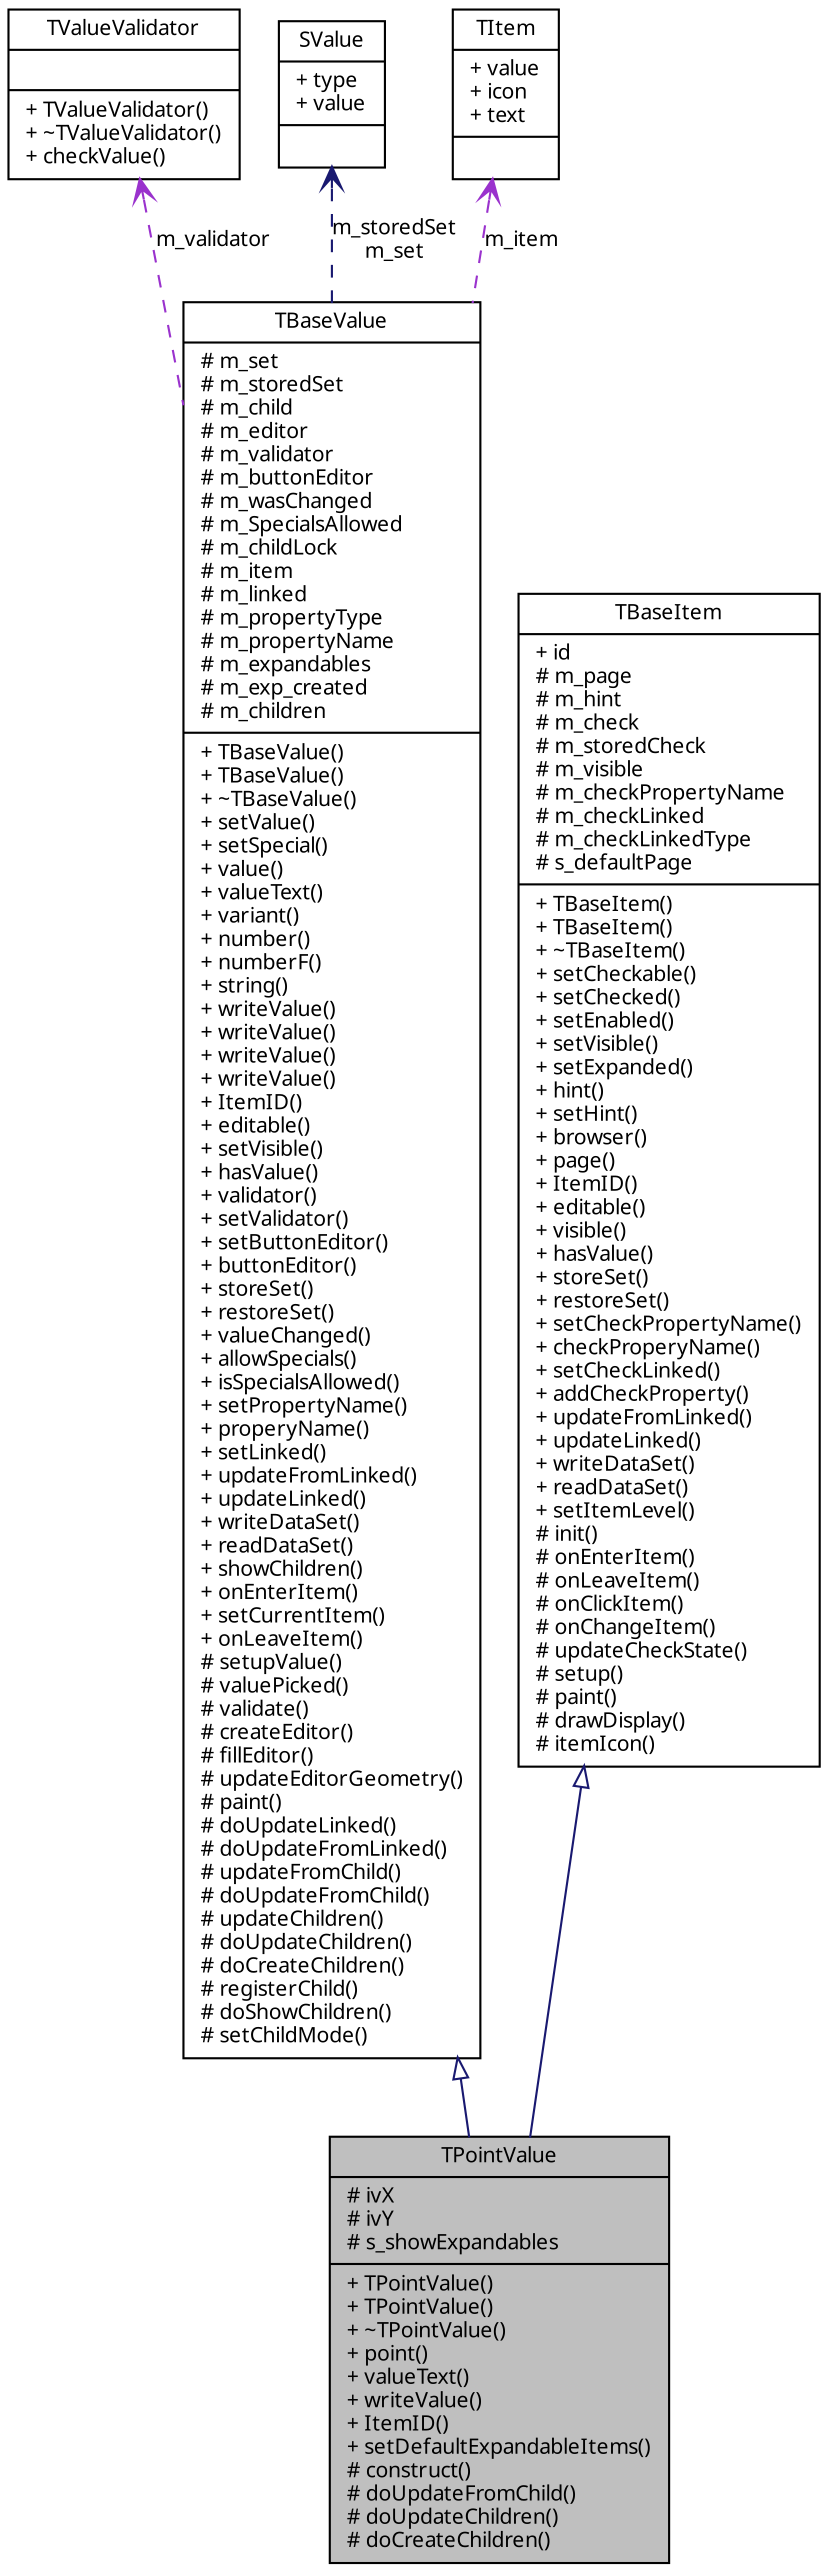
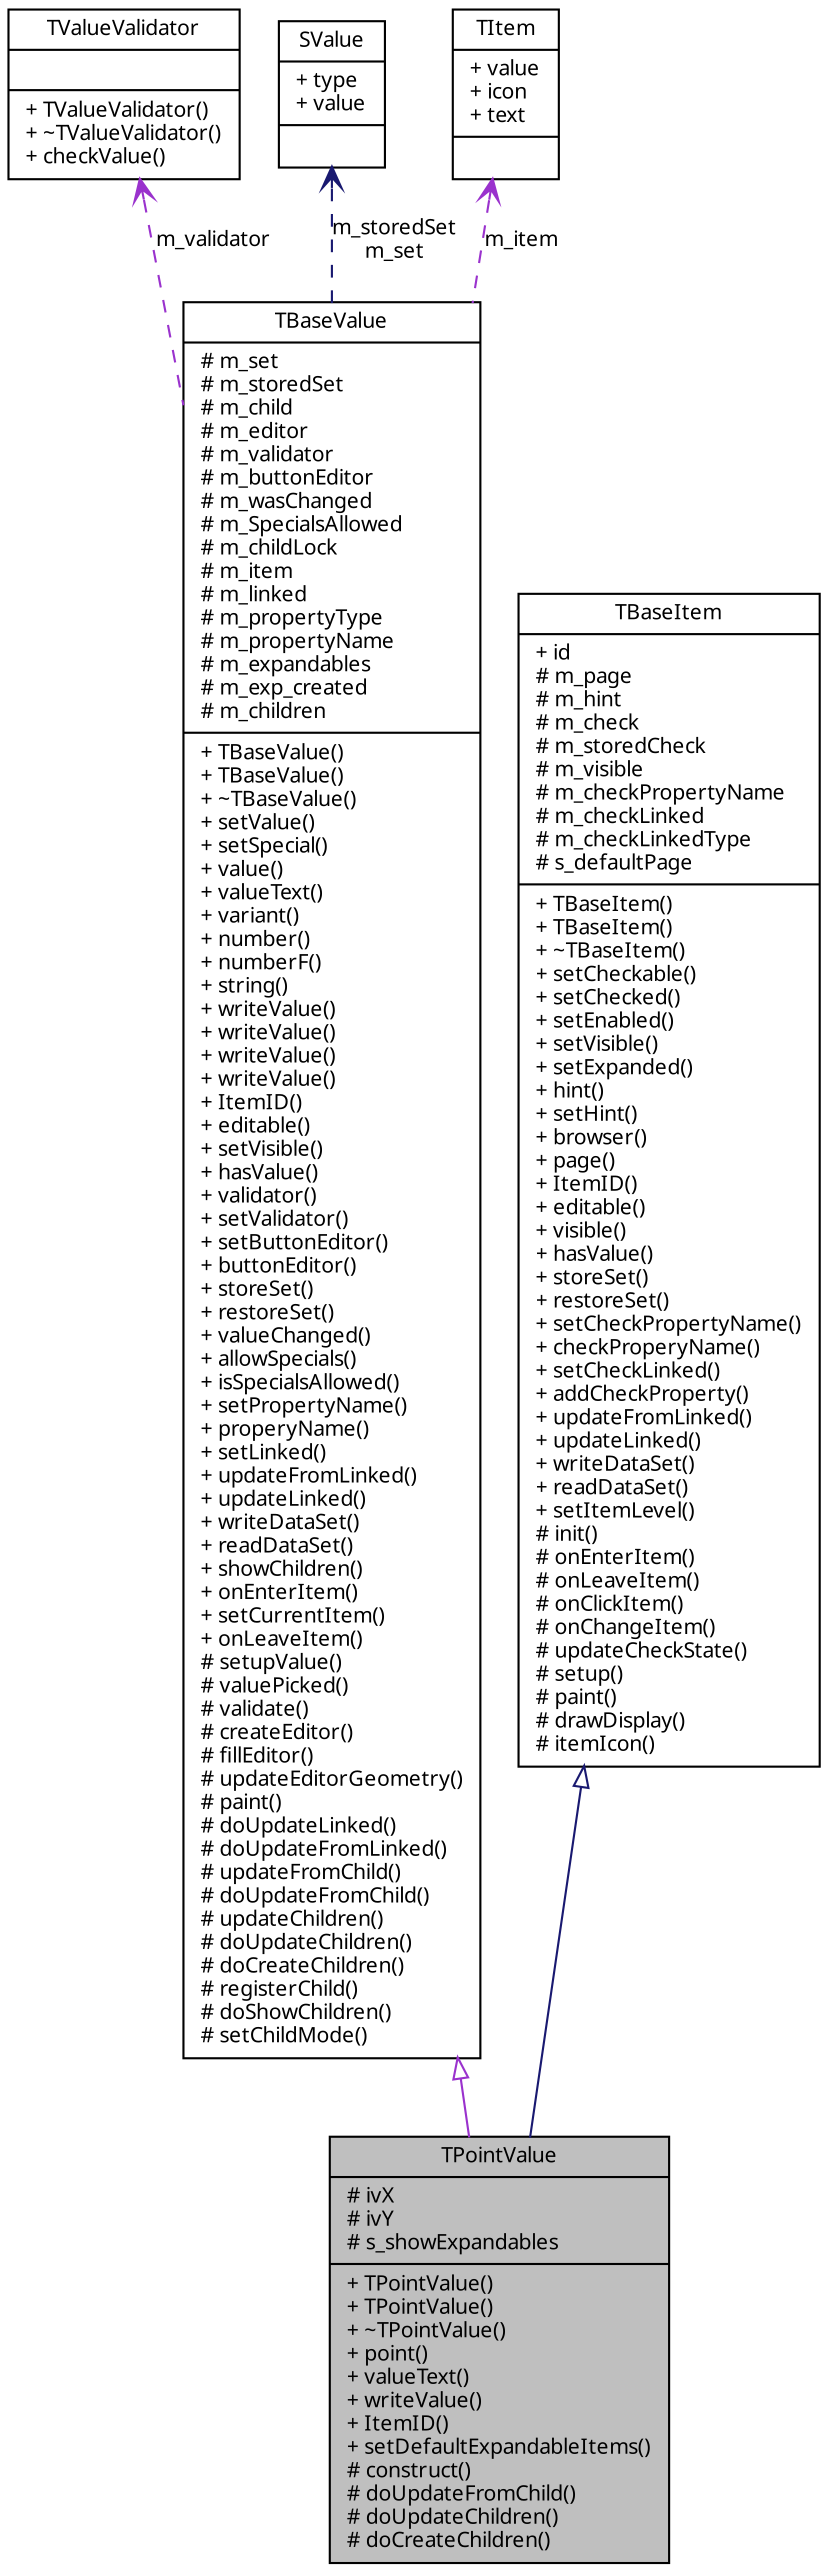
edge "TPointValue" -> "TBaseValue": color midnightblue -> darkorchid3
